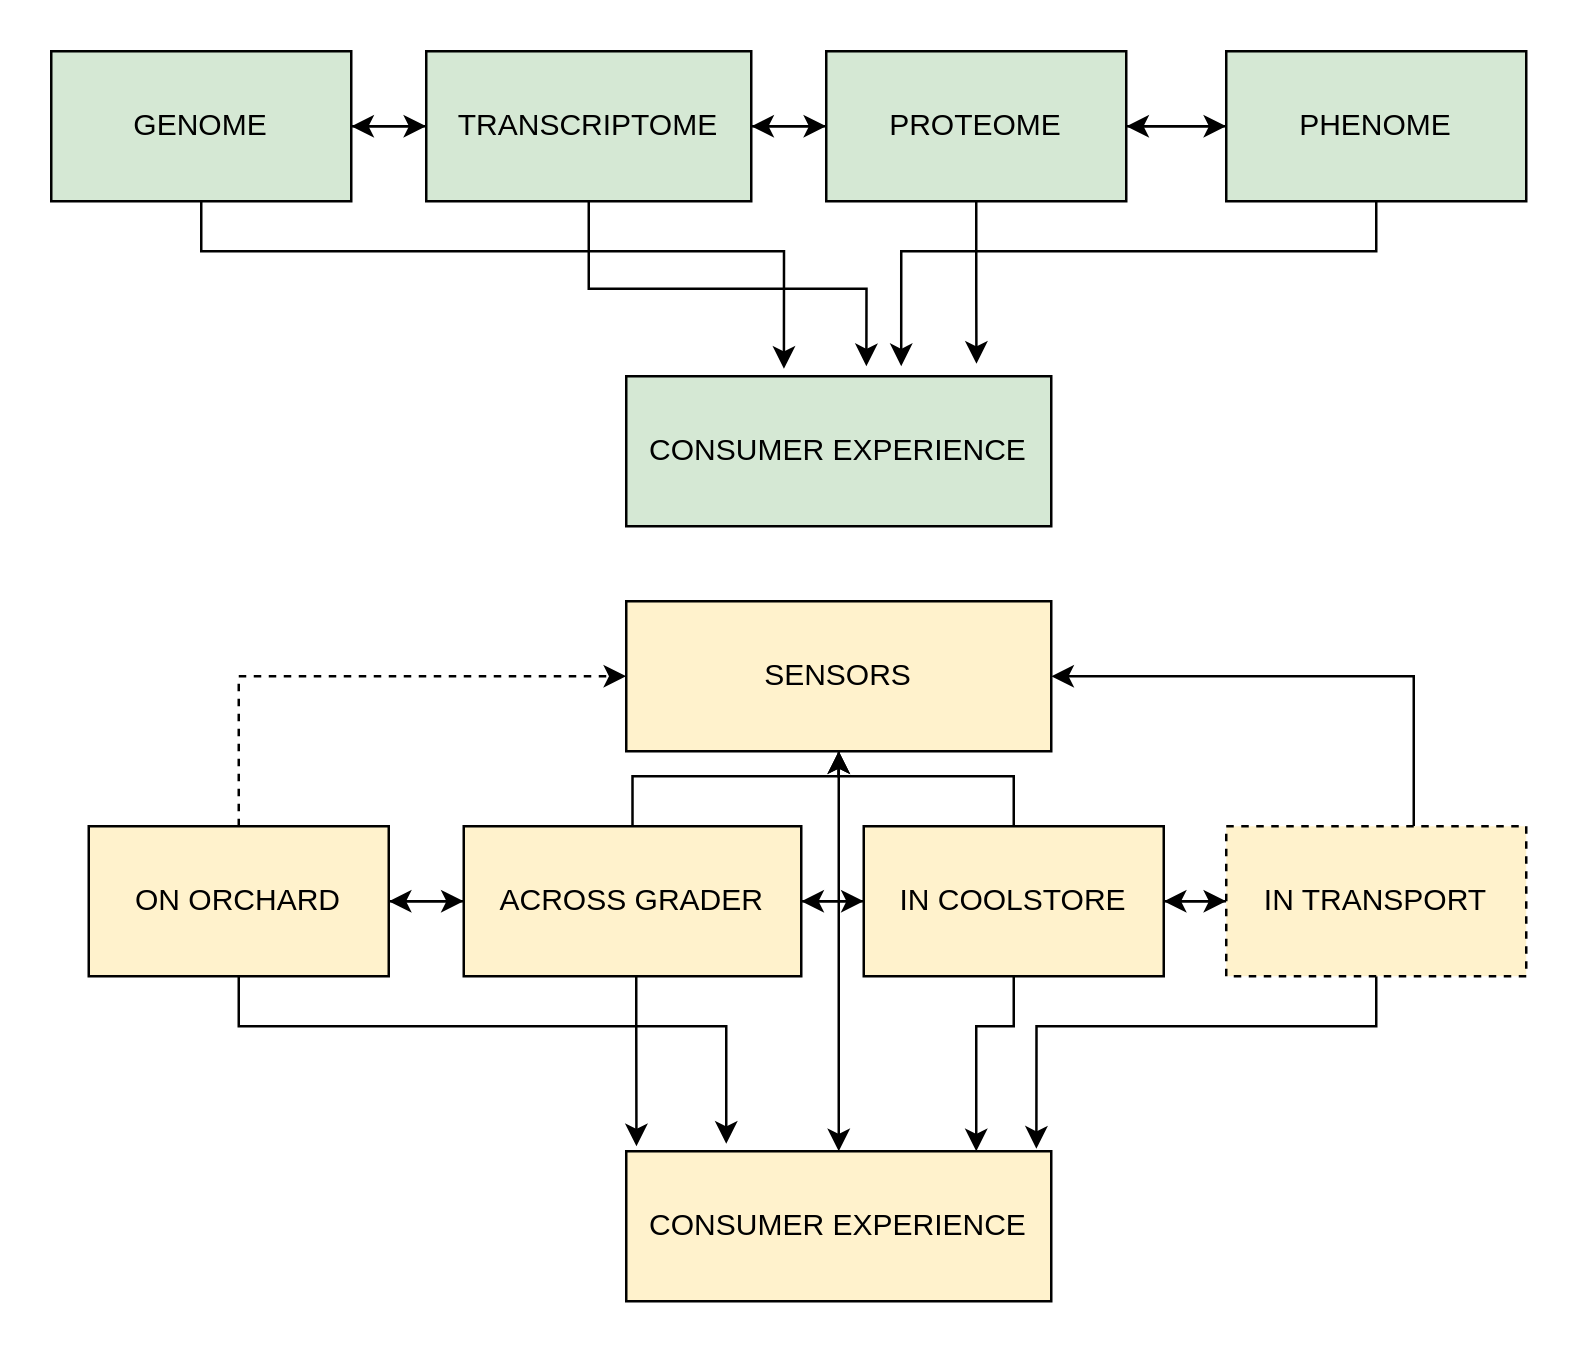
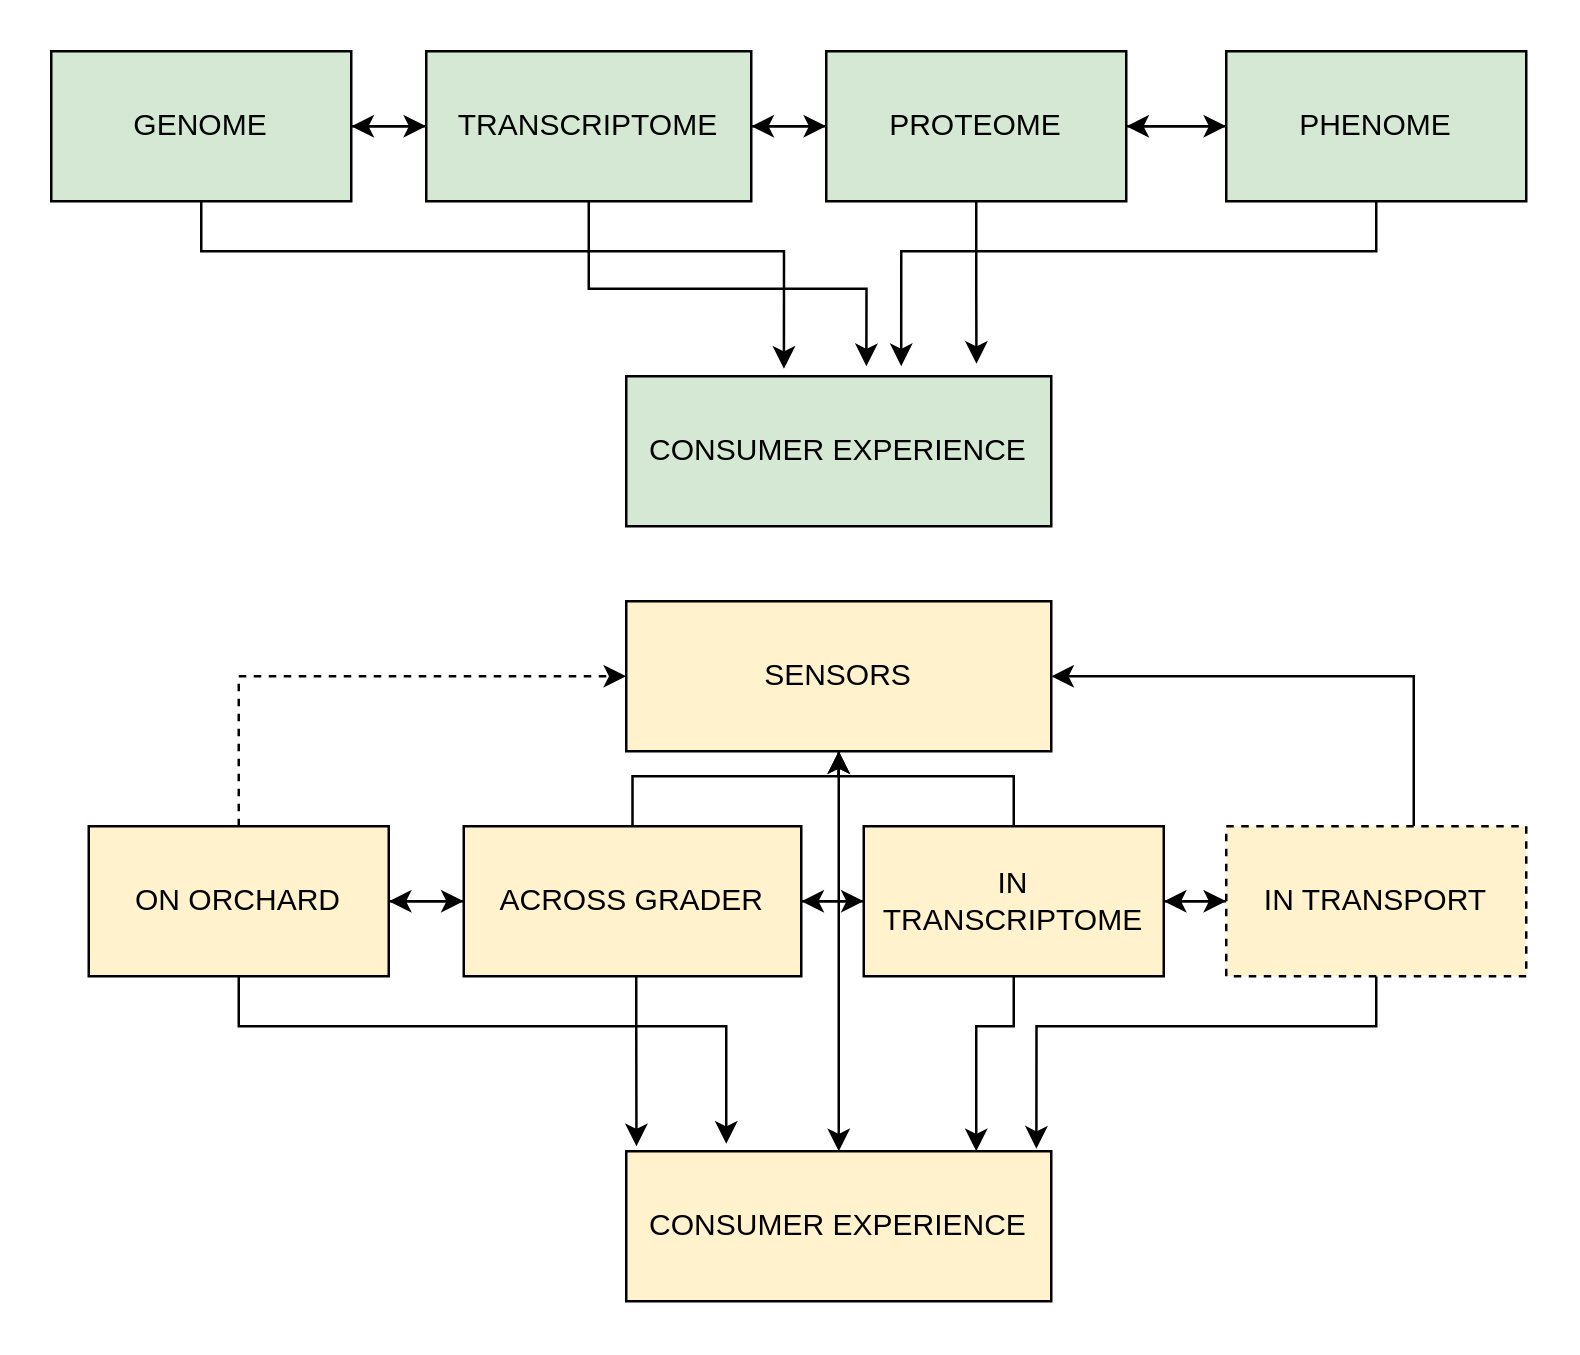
node "IN COOLSTORE": label "IN COOLSTORE" -> "IN TRANSCRIPTOME"
